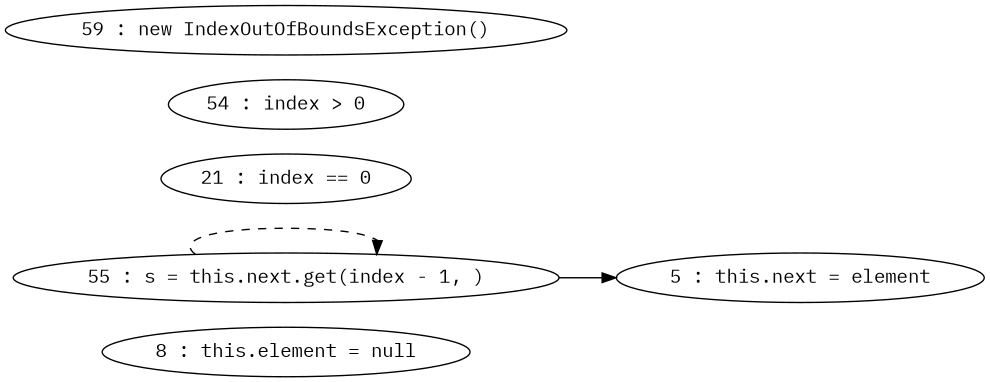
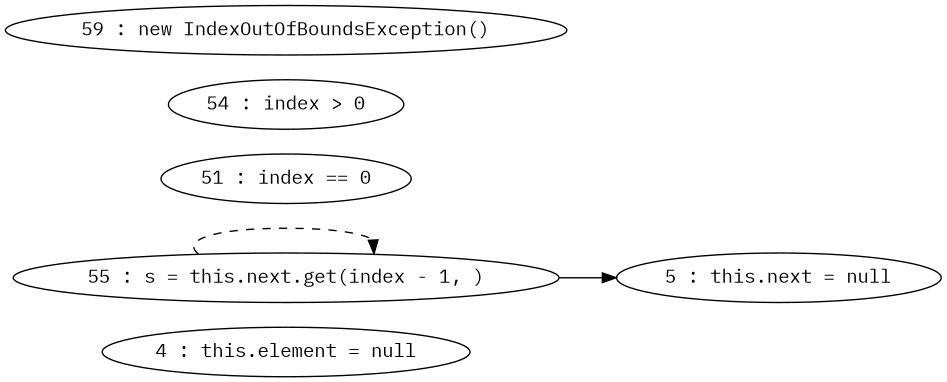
node "21 : index == 0": label "21 : index == 0" -> "51 : index == 0"
node "5 : this.next = element": label "5 : this.next = element" -> "5 : this.next = null"
node "8 : this.element = null": label "8 : this.element = null" -> "4 : this.element = null"
